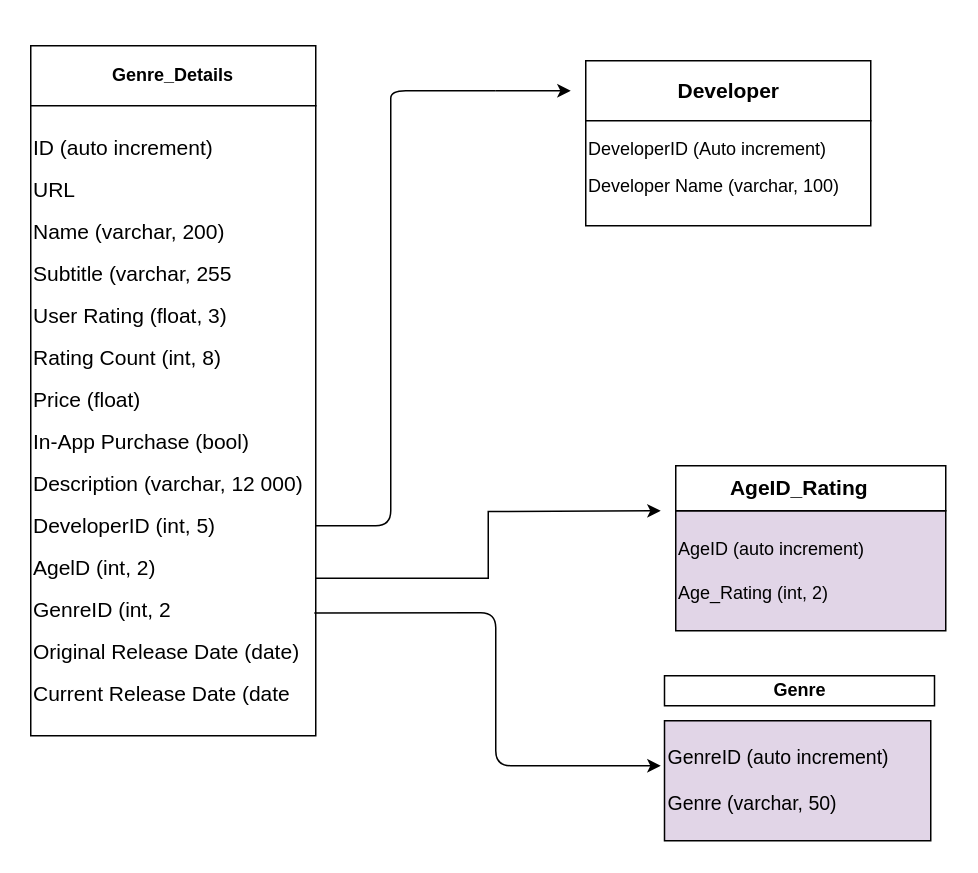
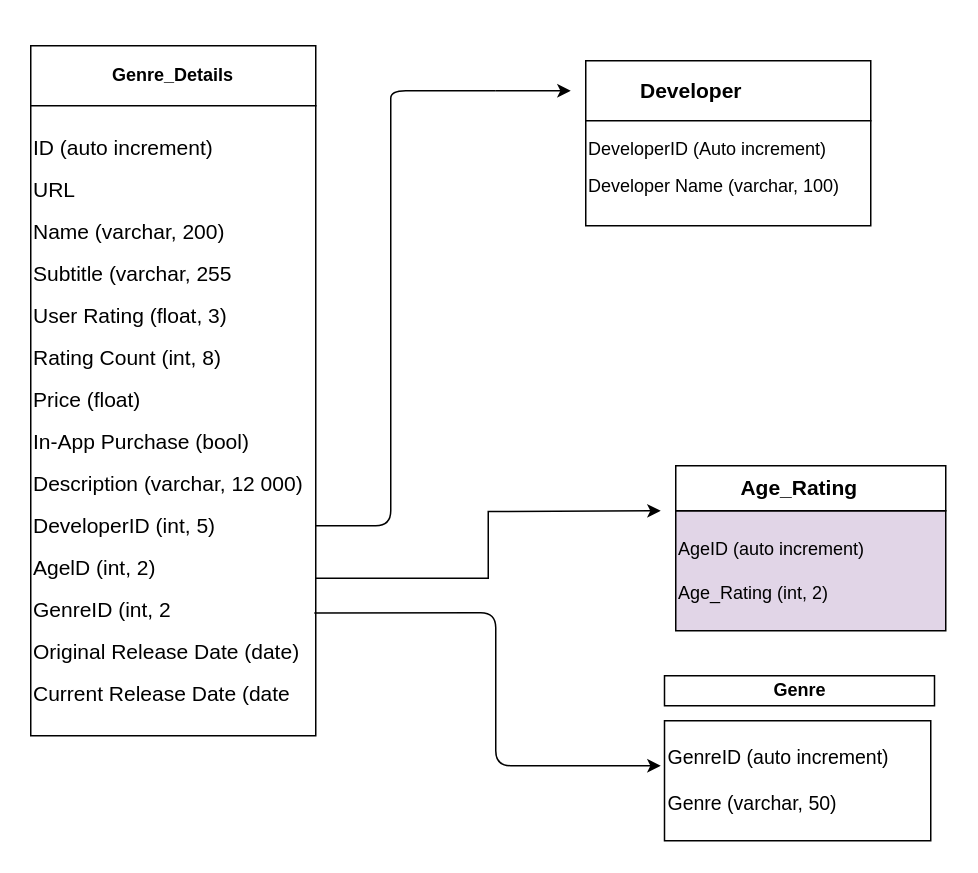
node "Developer": moved (728, 91) -> (691, 91)
node "AgeID_Rating": label "AgeID_Rating" -> "Age_Rating"
node "GenreID (auto increment) Genre (varchar, 50)": fillcolor #e1d5e7 -> #ffffff
